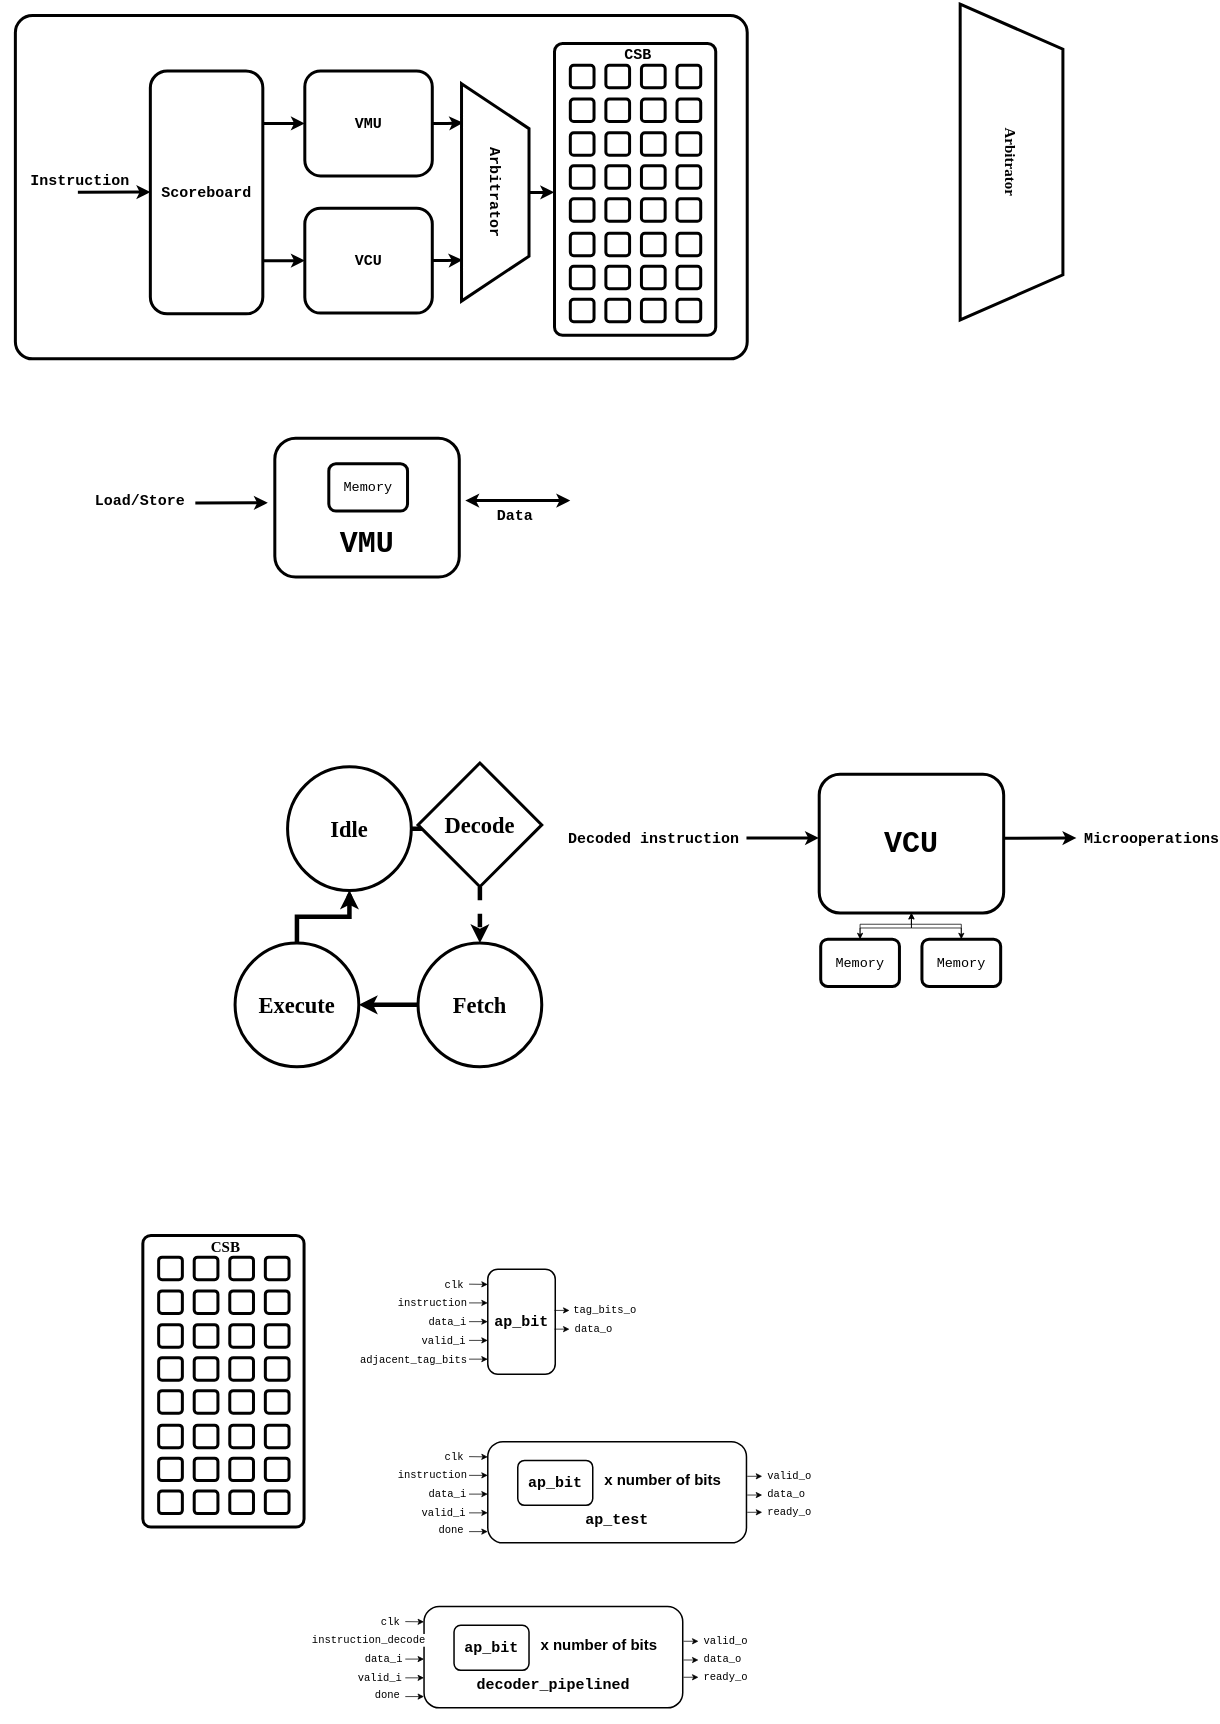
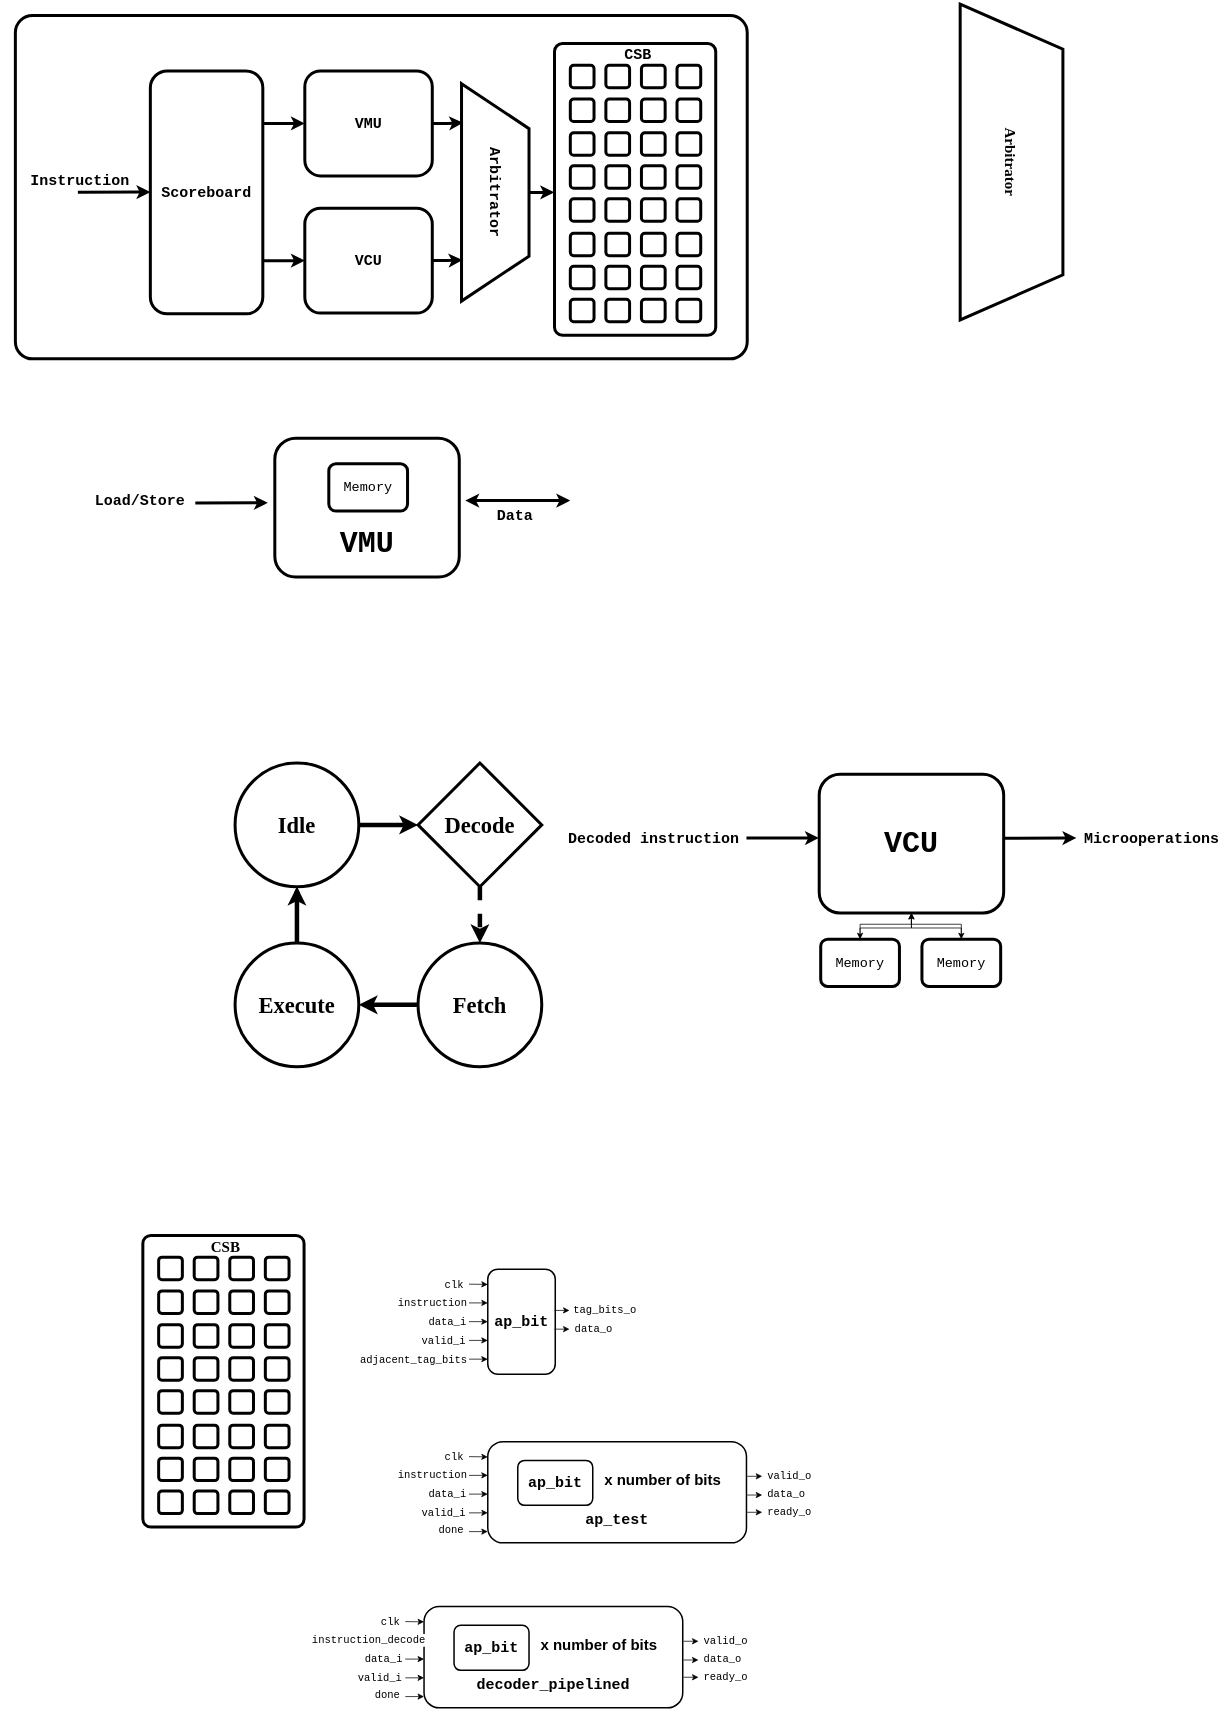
node "Idle": moved (350, 829) -> (297, 825)
